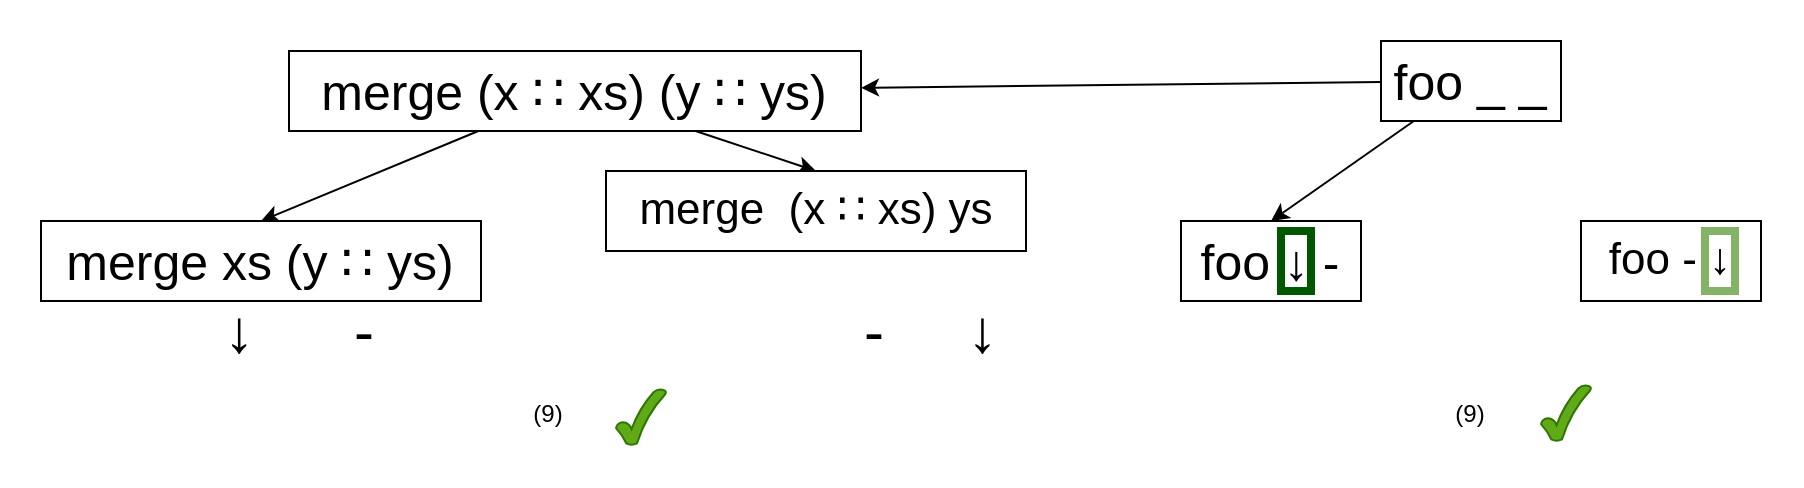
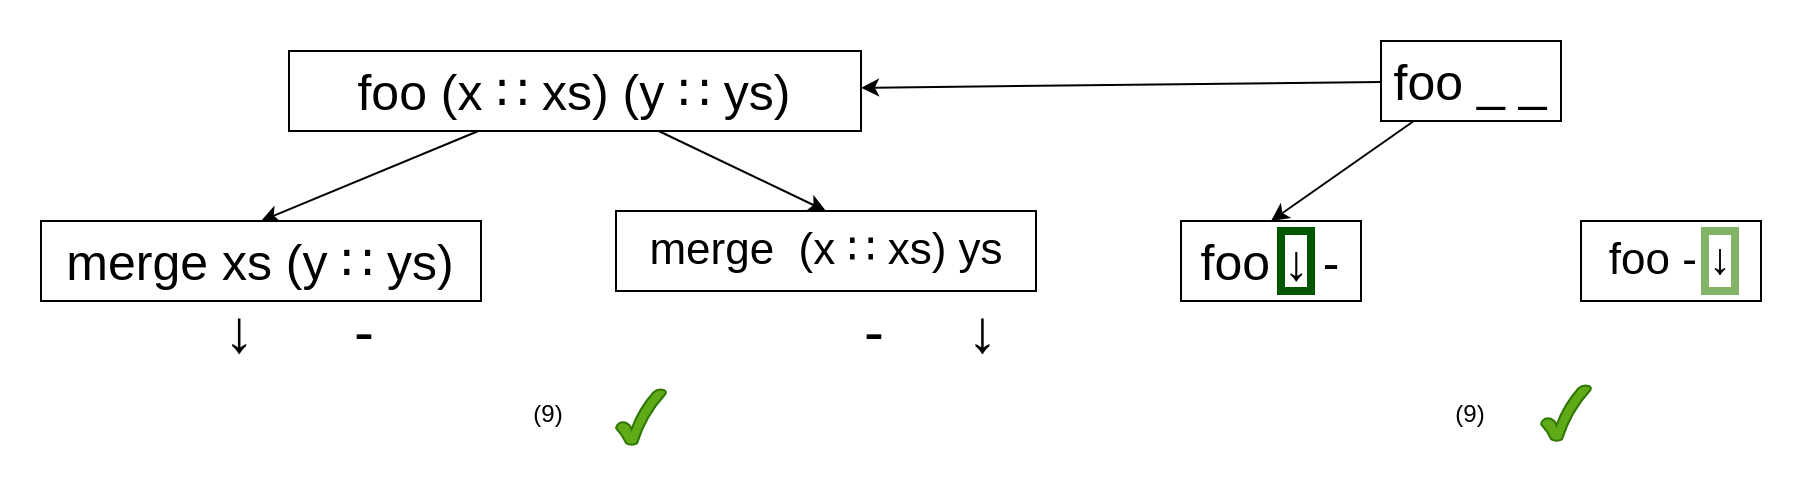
node "merge (x ∷ xs) (y ∷ ys)": label "merge (x ∷ xs) (y ∷ ys)" -> "foo (x ∷ xs) (y ∷ ys)"
node "merge (x ∷ xs) ys": moved (816, 211) -> (826, 251)
